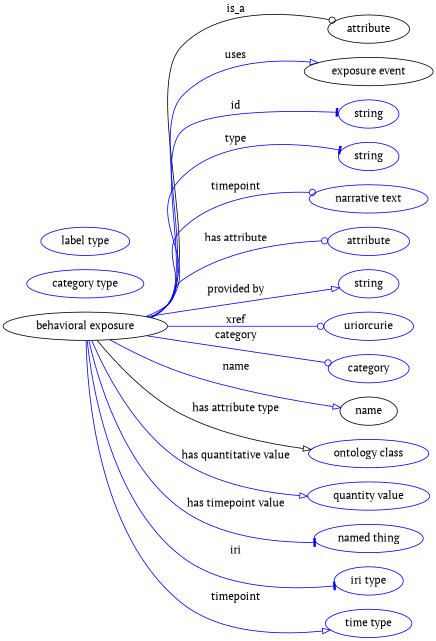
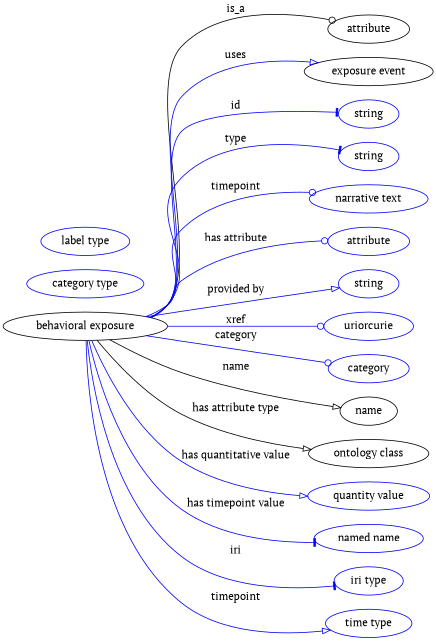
edge "behavioral exposure" -> "name": color blue -> black
node "ontology class": color blue -> black
node "named thing": label "named thing" -> "named name"
